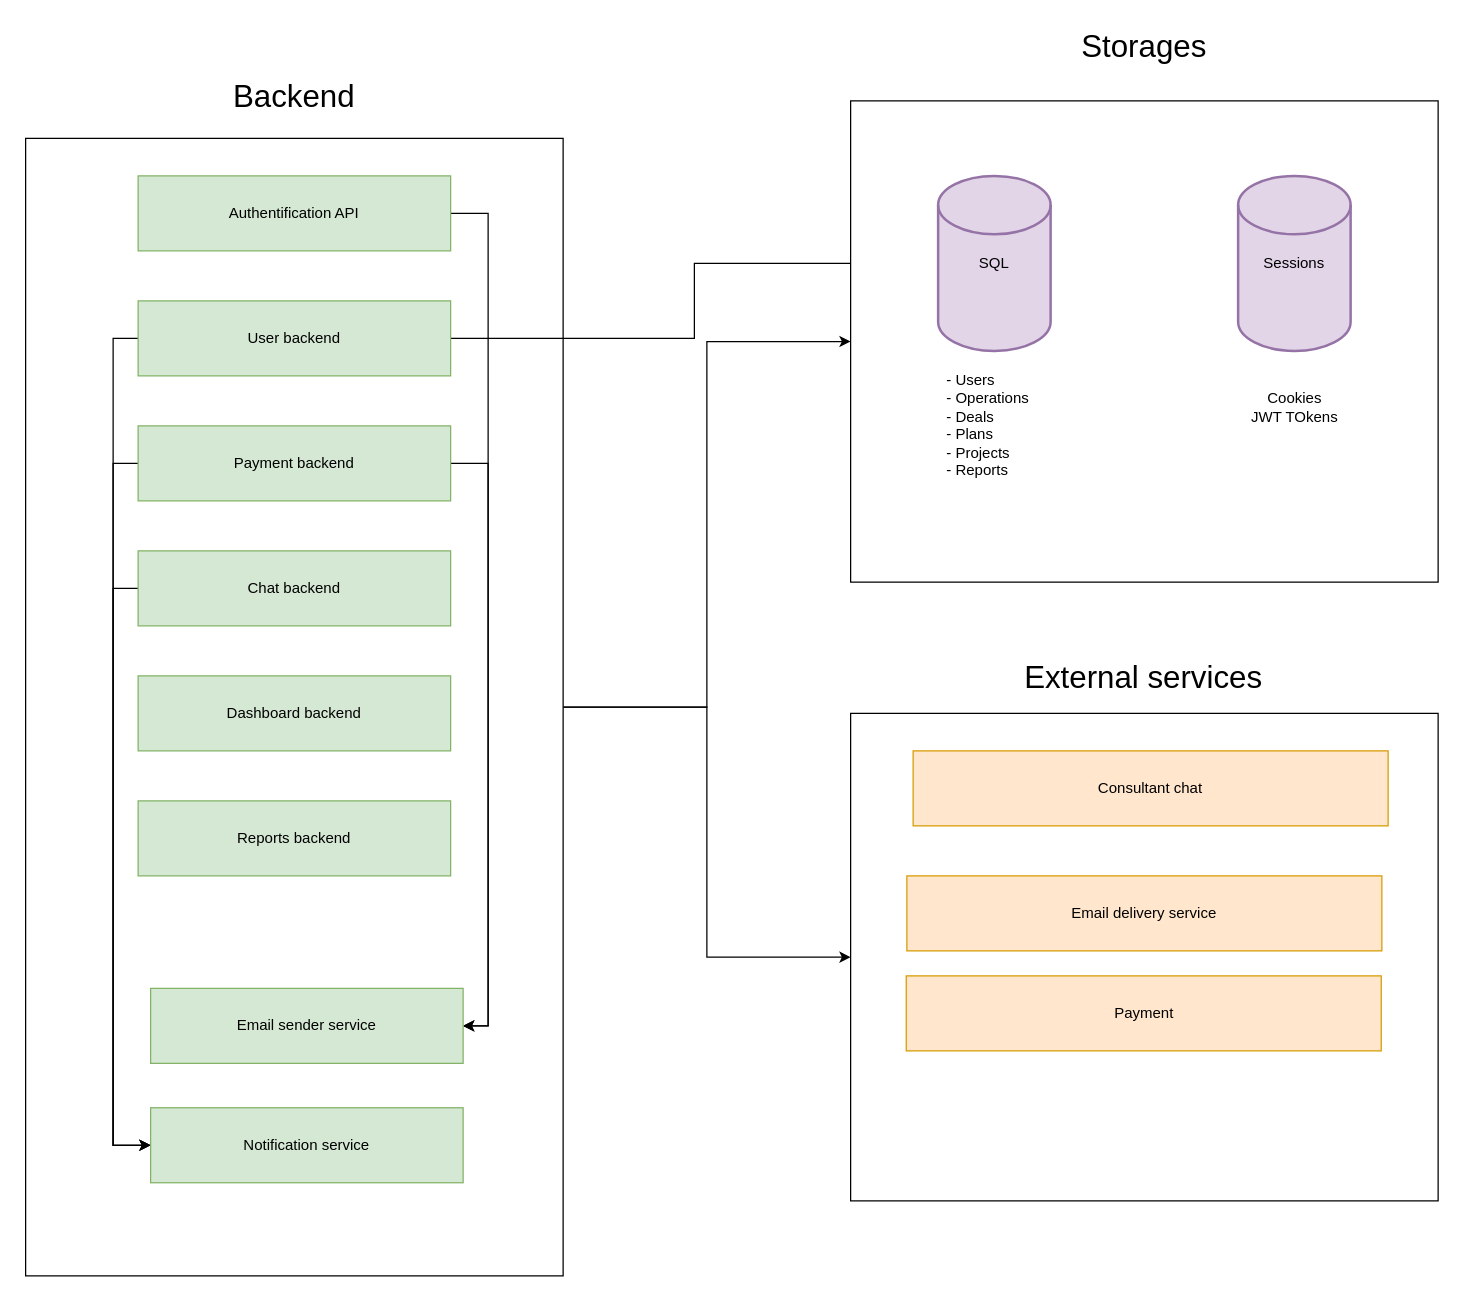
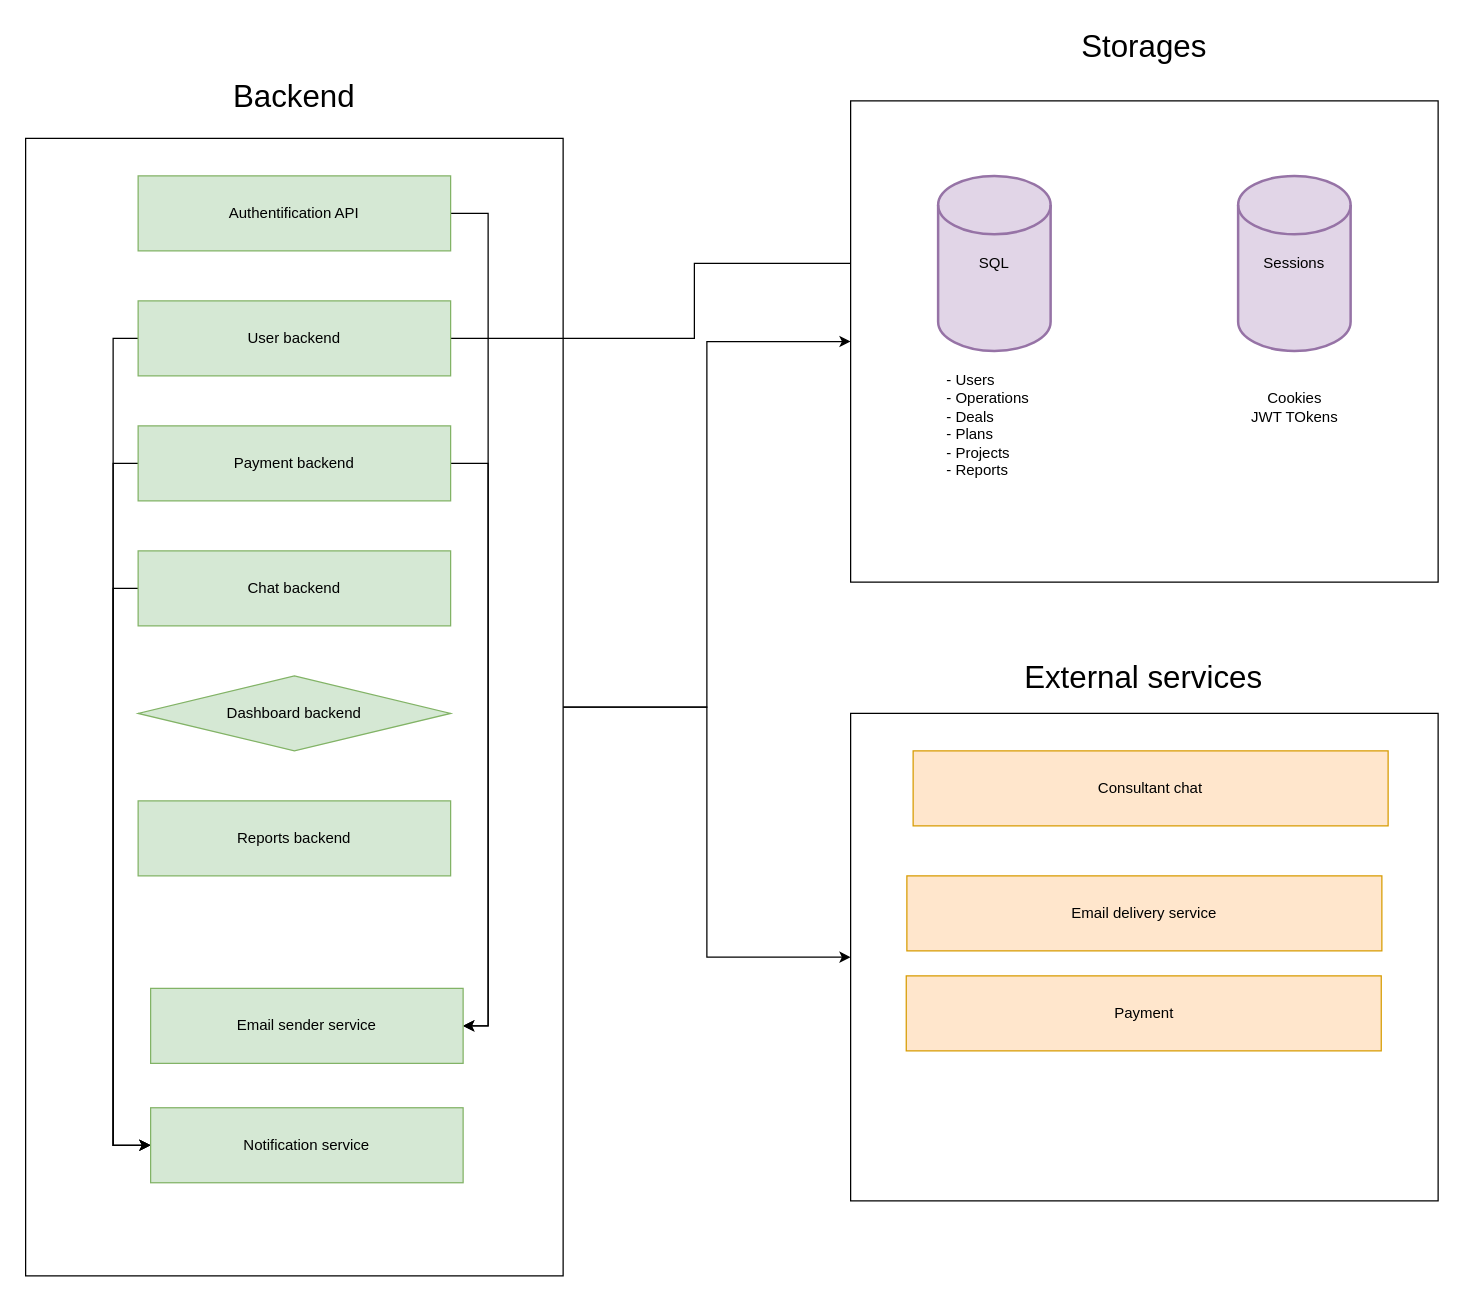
node "Dashboard backend": shape rectangle -> diamond
